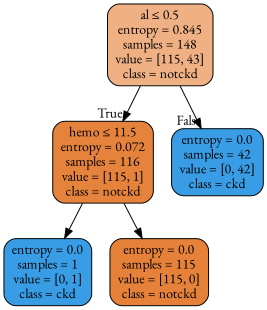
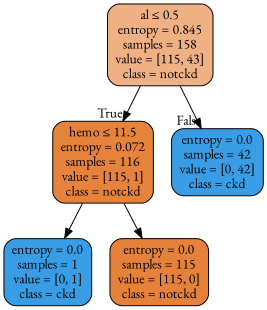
node "al ≤ 0.5": text "samples = 148" -> "samples = 158"
